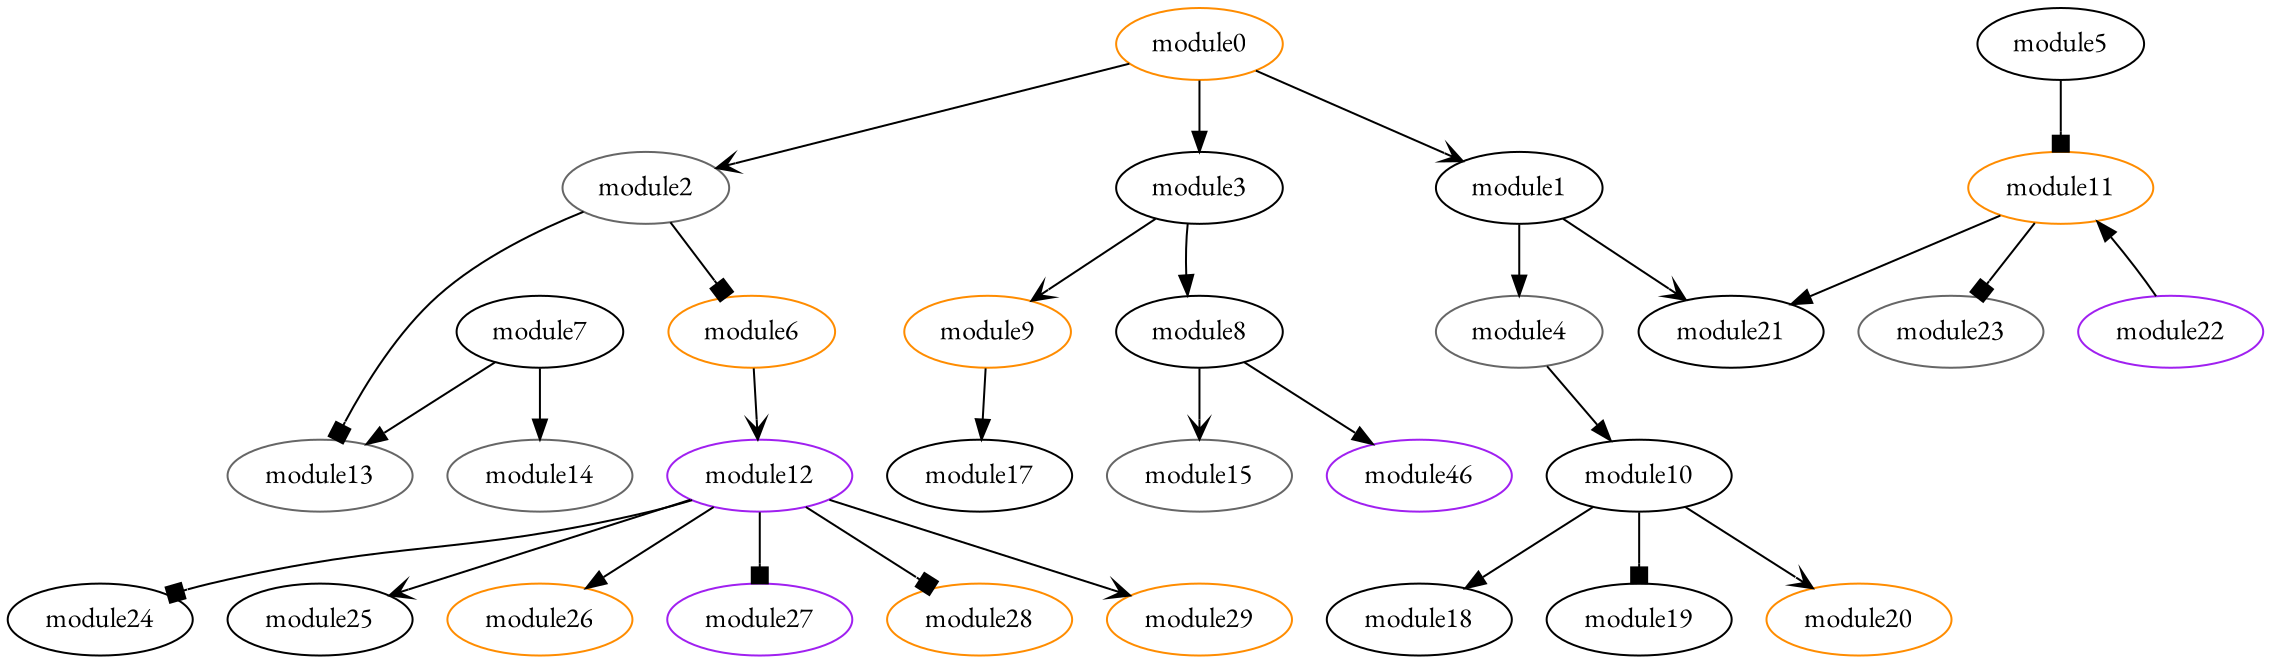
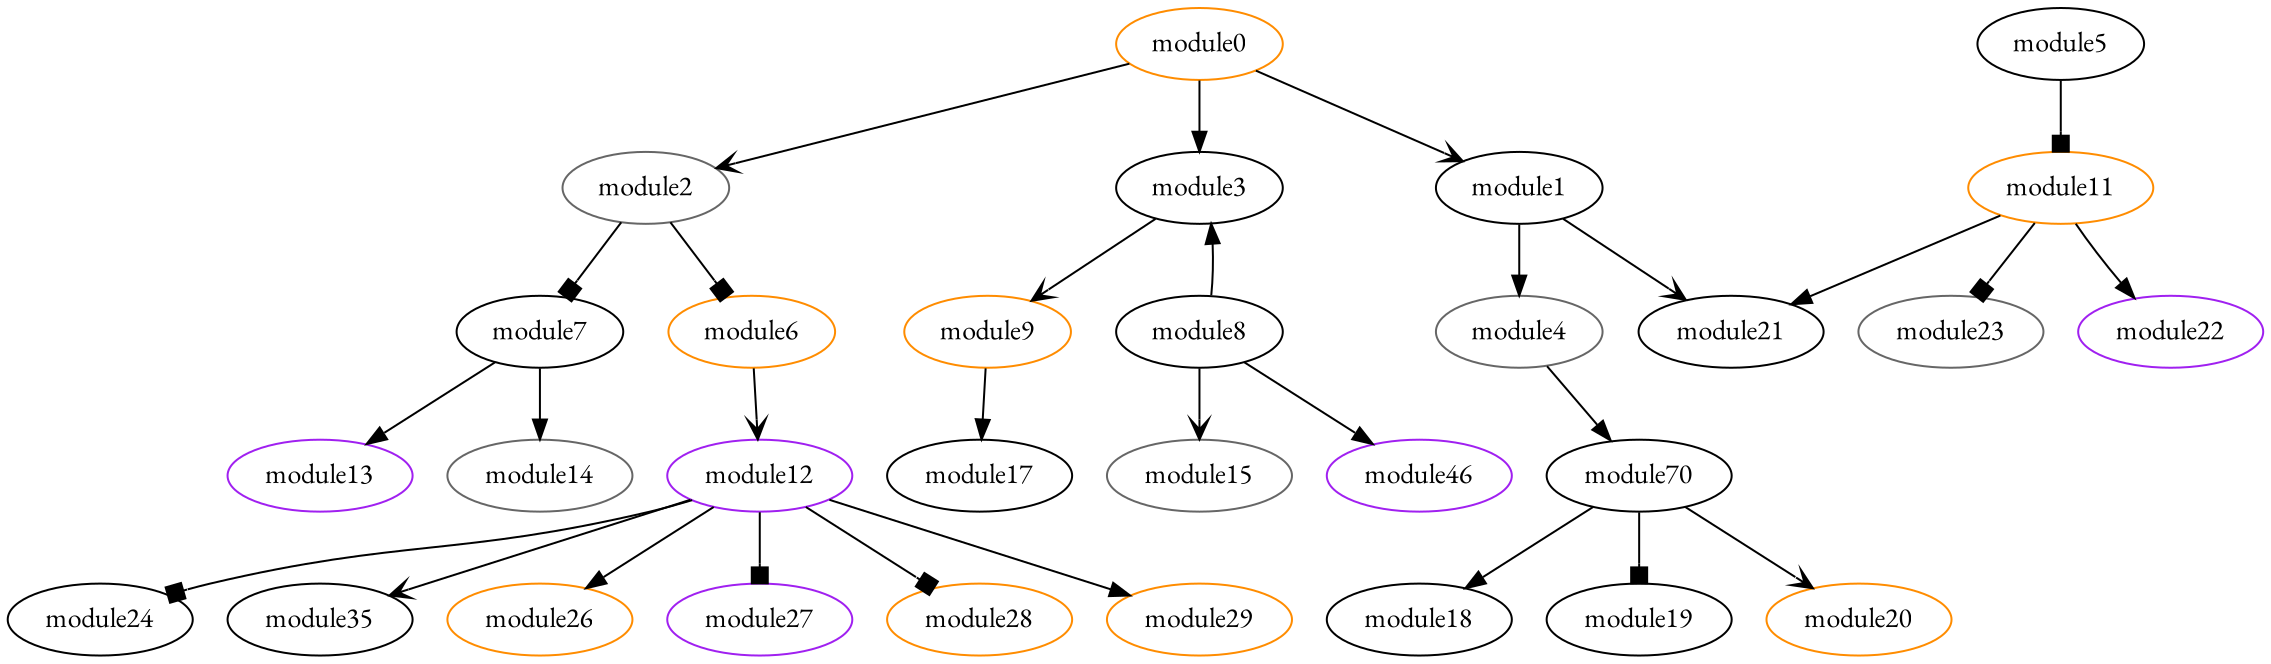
edge "module3" -> "module8": reversed
edge "module22" -> "module11": reversed
edge "module2" -> "module13": now "module2" -> "module7"
node "module13": color gray40 -> purple
node "module10": label "module10" -> "module70"
edge "module12" -> "module29": arrowhead vee -> normal
node "module25": label "module25" -> "module35"
